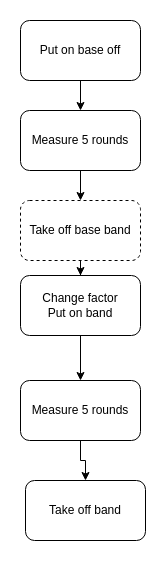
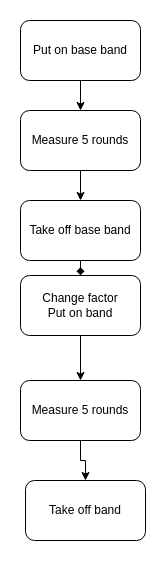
node "Put on base off": label "Put on base off" -> "Put on base band"
node "Take off base band": style dashed -> solid
edge "Take off base band" -> "Change factor Put on band": arrowhead classic -> diamond
